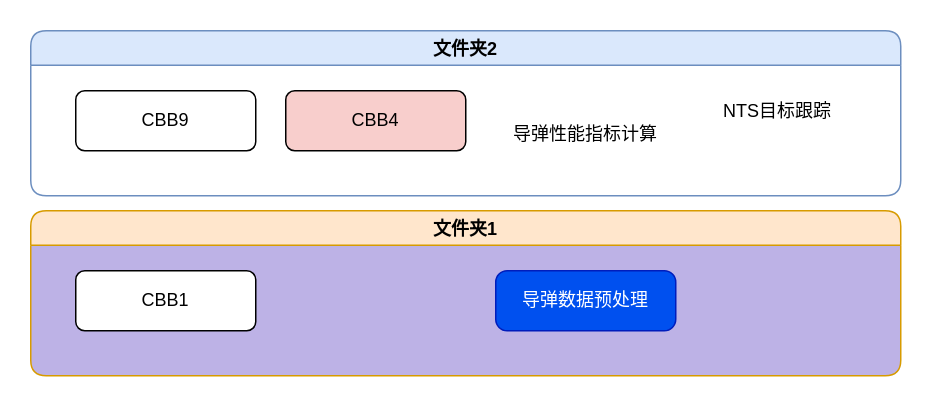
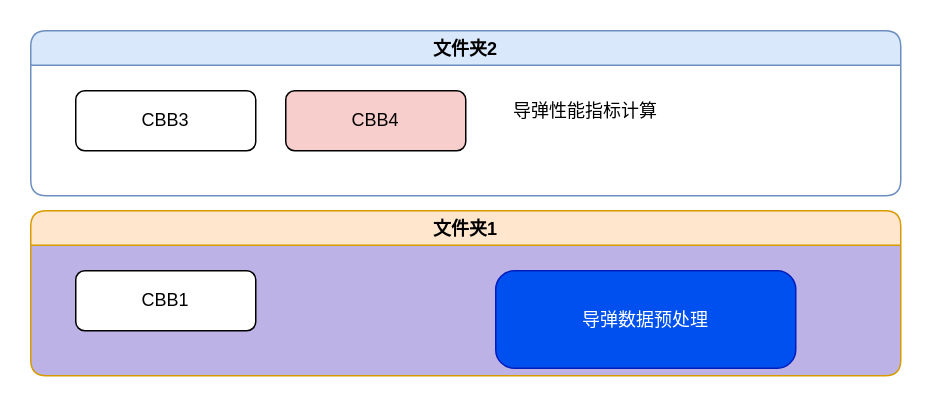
node "CBB9": label "CBB9" -> "CBB3"
node "NTS目标跟踪": removed
node "导弹性能指标计算": moved (608, 143) -> (608, 121)
node "导弹数据预处理": size 180x60 -> 300x98
